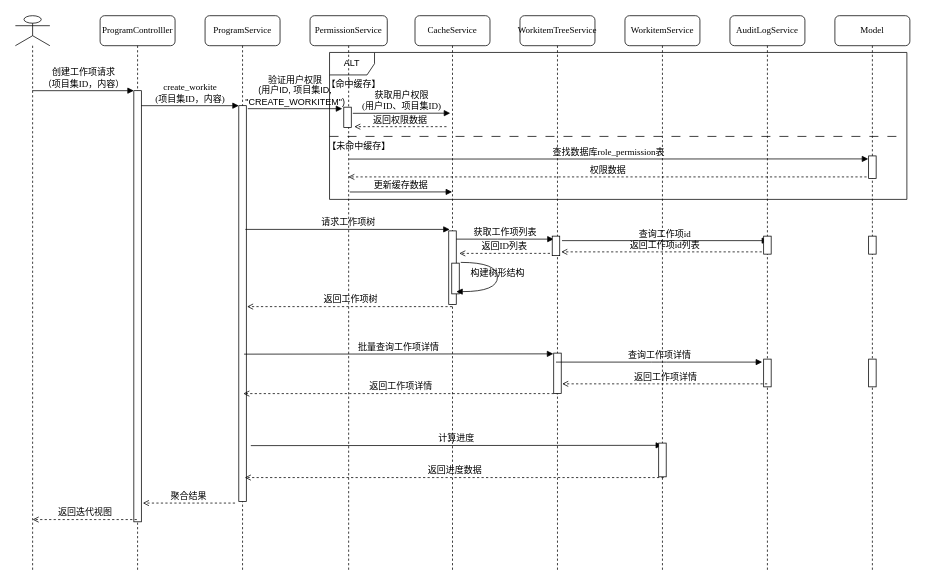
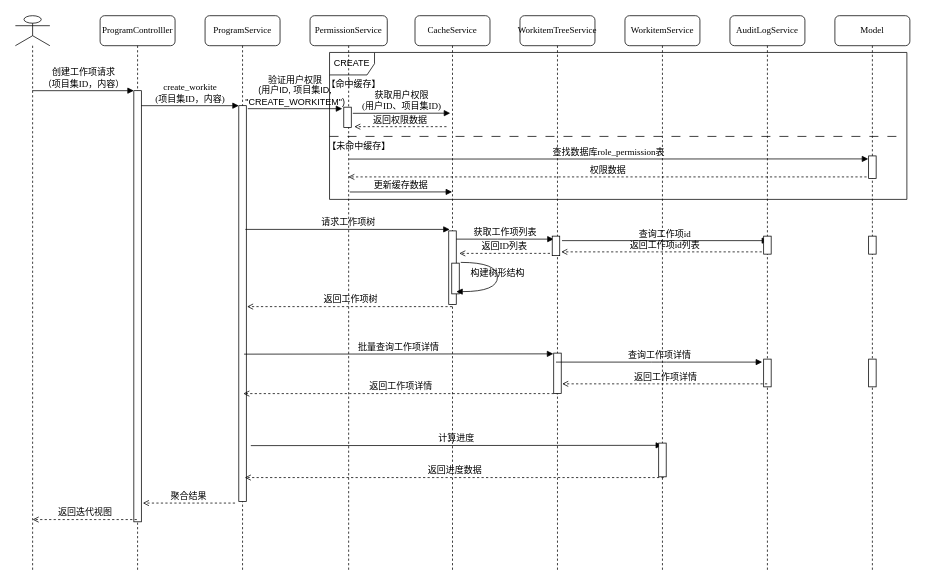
node "ALT": label "ALT" -> "CREATE"
